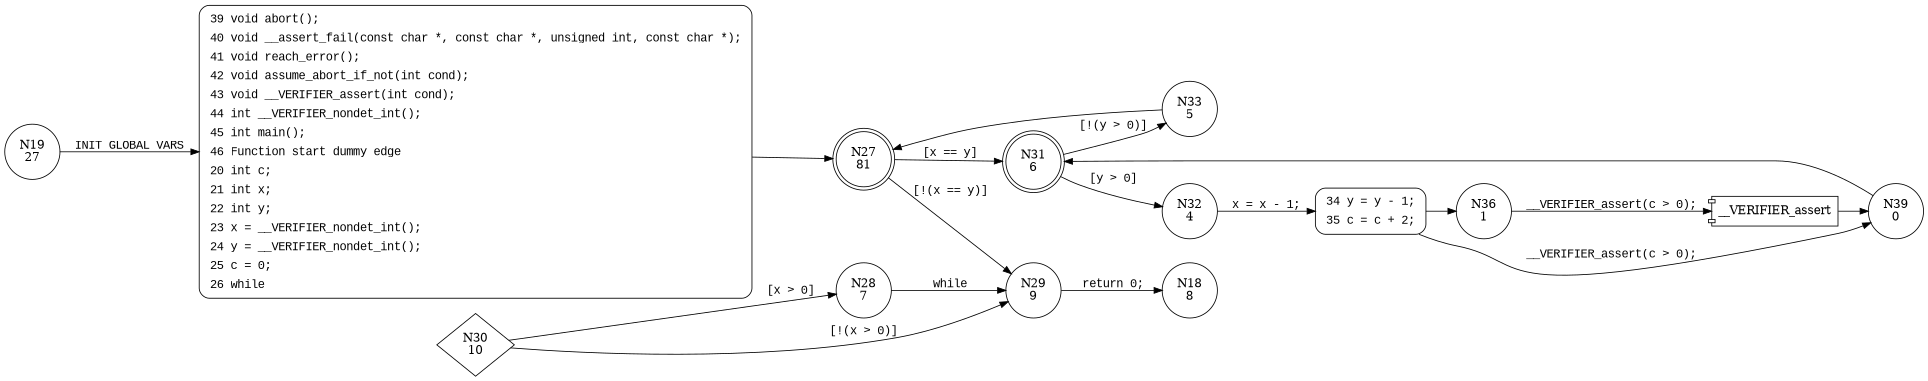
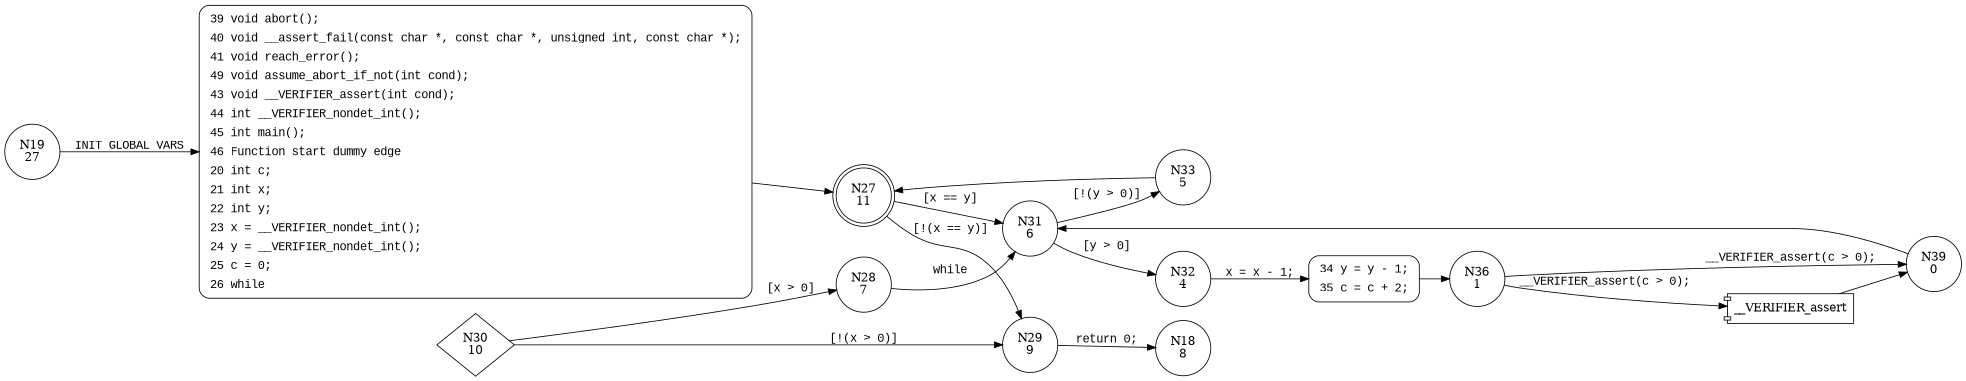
node "39": text "42" -> "49"
node "N27 81": label "N27 81" -> "N27 11"
node "N31 6": shape doublecircle -> circle
edge "34" -> "N39 0": now "N36 1" -> "N39 0"
edge "N28 7" -> "N29 9": now "N28 7" -> "N31 6"
